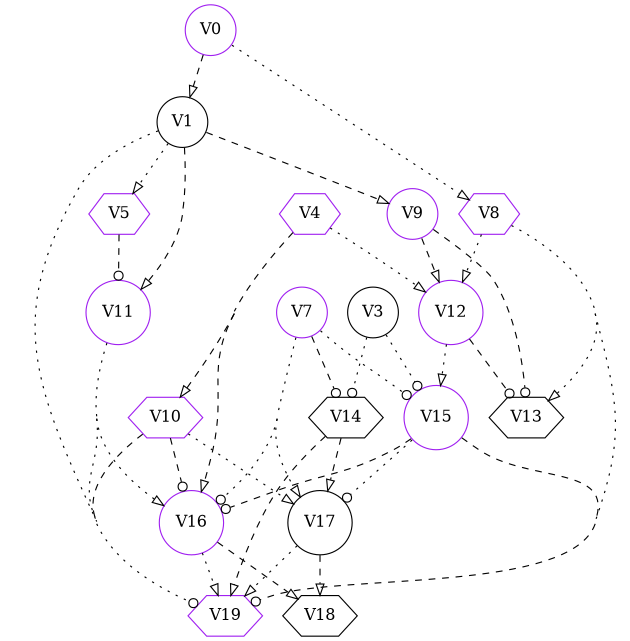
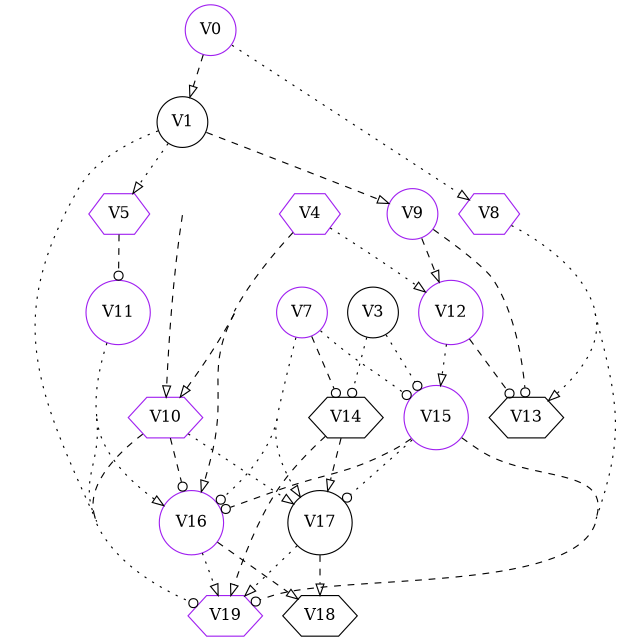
edge "V1" -> "V11": now "V1" -> "V10"
edge "V8" -> "V12": removed
